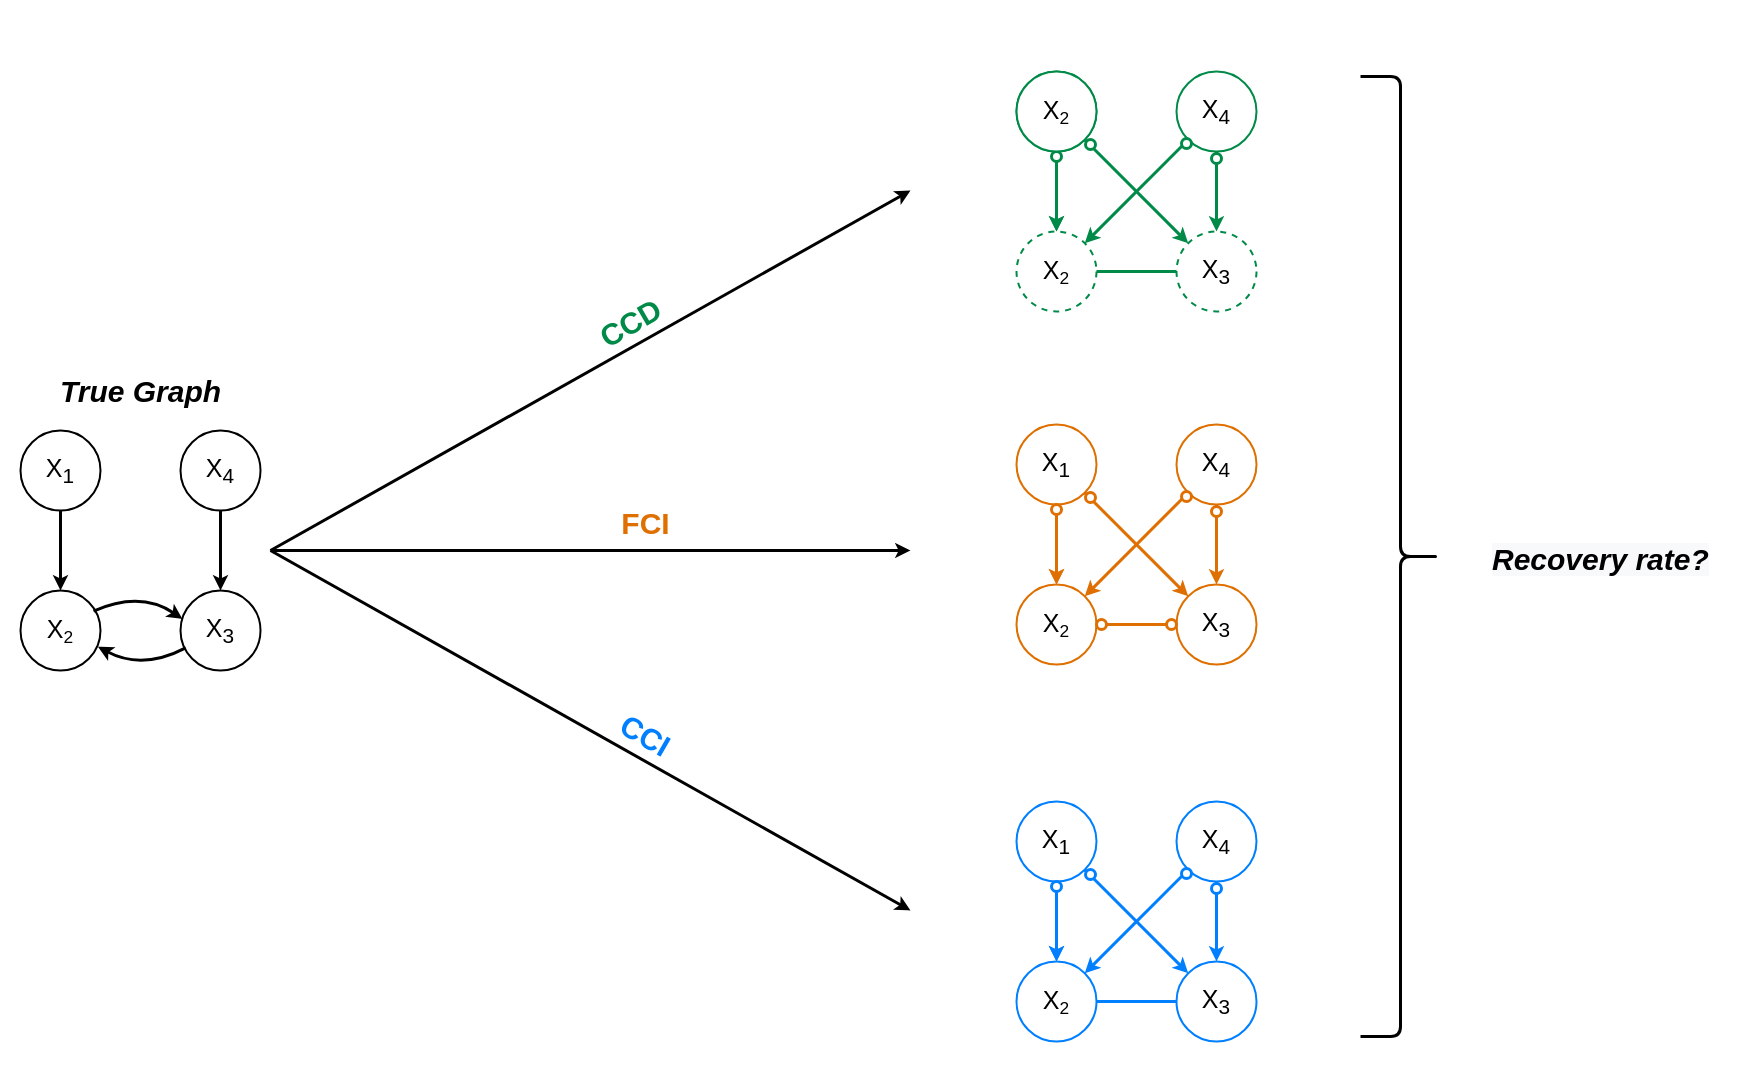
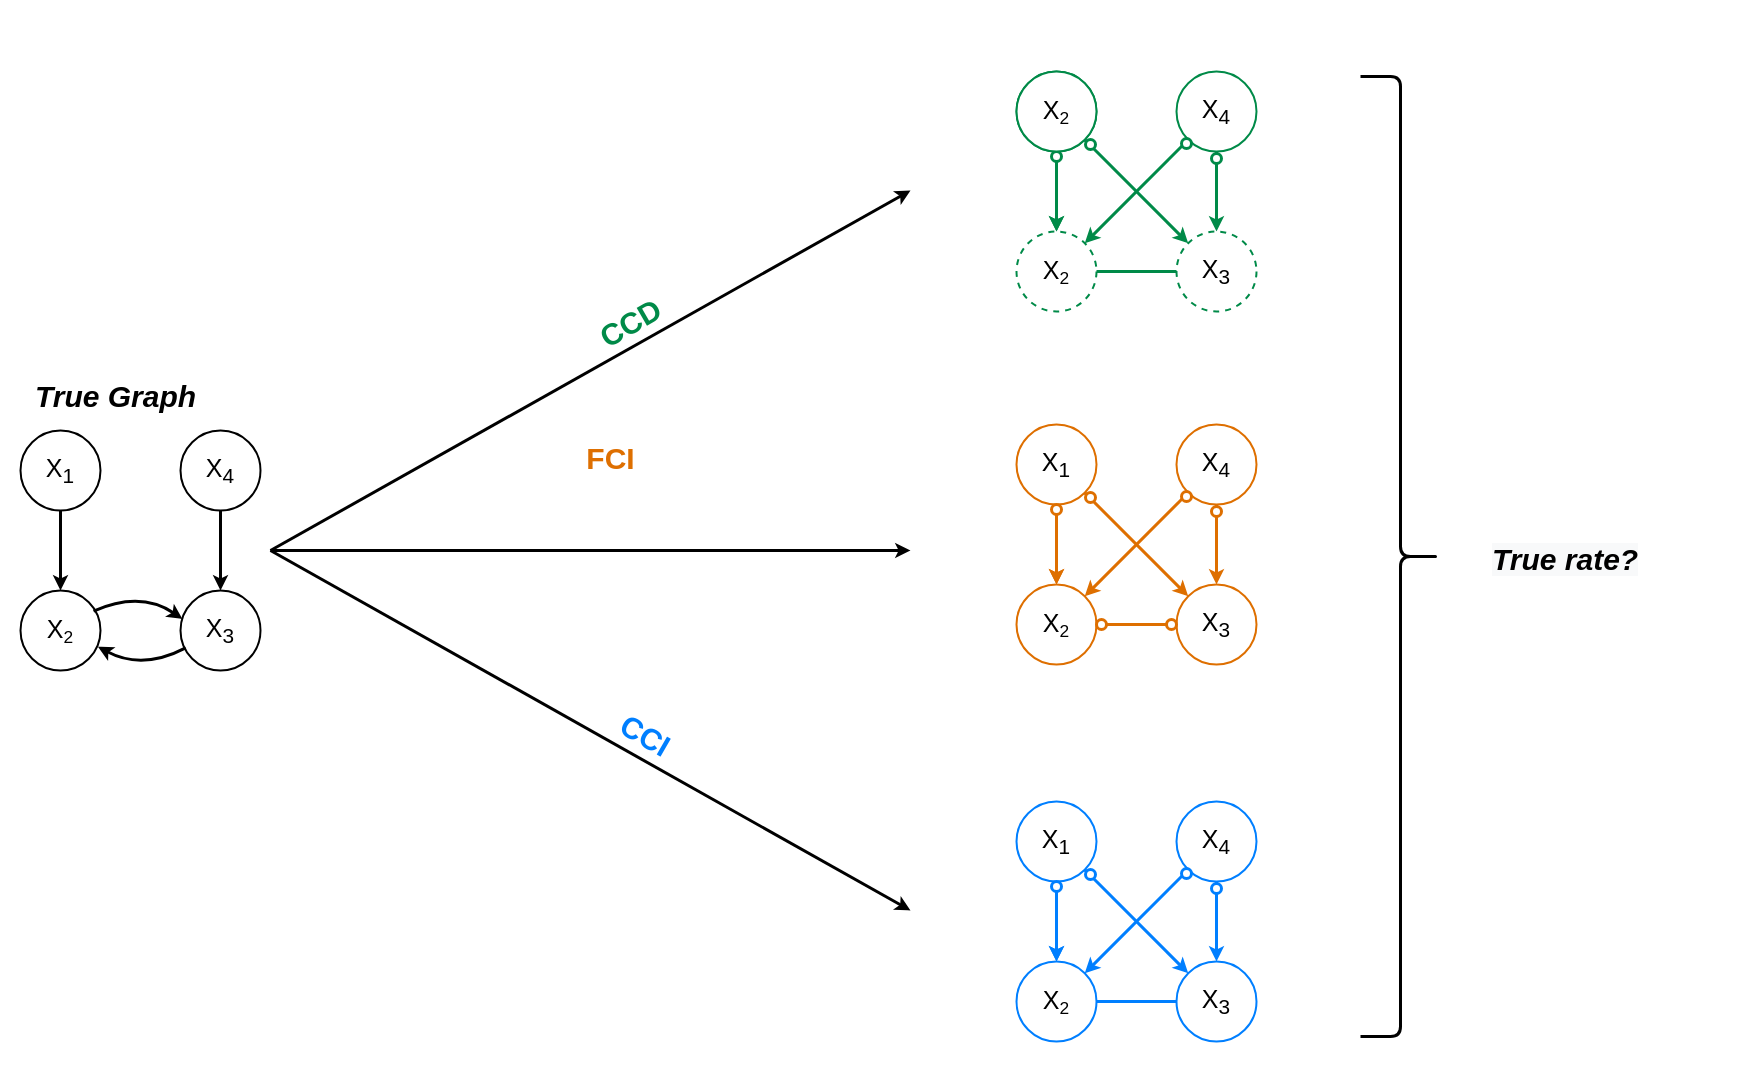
node "True Graph": moved (141, 392) -> (116, 397)
node "FCI": moved (646, 524) -> (611, 459)
node "Recovery rate?": label "Recovery rate?" -> "True rate?"
